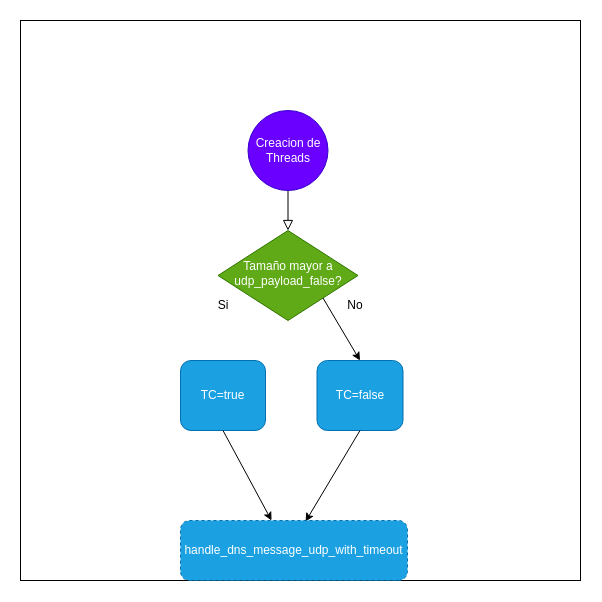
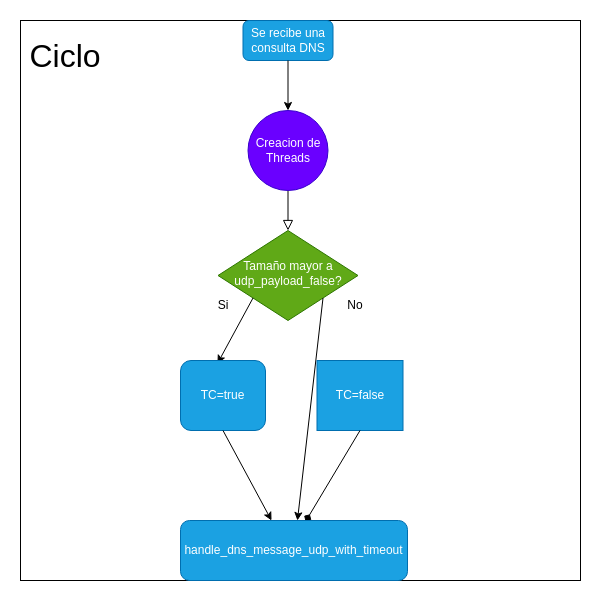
node "Se recibe una consulta DNS": added
node "Ciclo": added
edge "Se recibe una consulta DNS" -> "Creacion de Threads": added
edge "Tamaño mayor a udp_payload_false?" -> "TC=false": now "Tamaño mayor a udp_payload_false?" -> "handle_dns_message_udp_with_timeout"
edge "Tamaño mayor a udp_payload_false?" -> "TC=true": added
node "TC=false": shape rounded rectangle -> rectangle
edge "TC=false" -> "handle_dns_message_udp_with_timeout": arrowhead classic -> diamond
node "handle_dns_message_udp_with_timeout": style dashed -> solid
